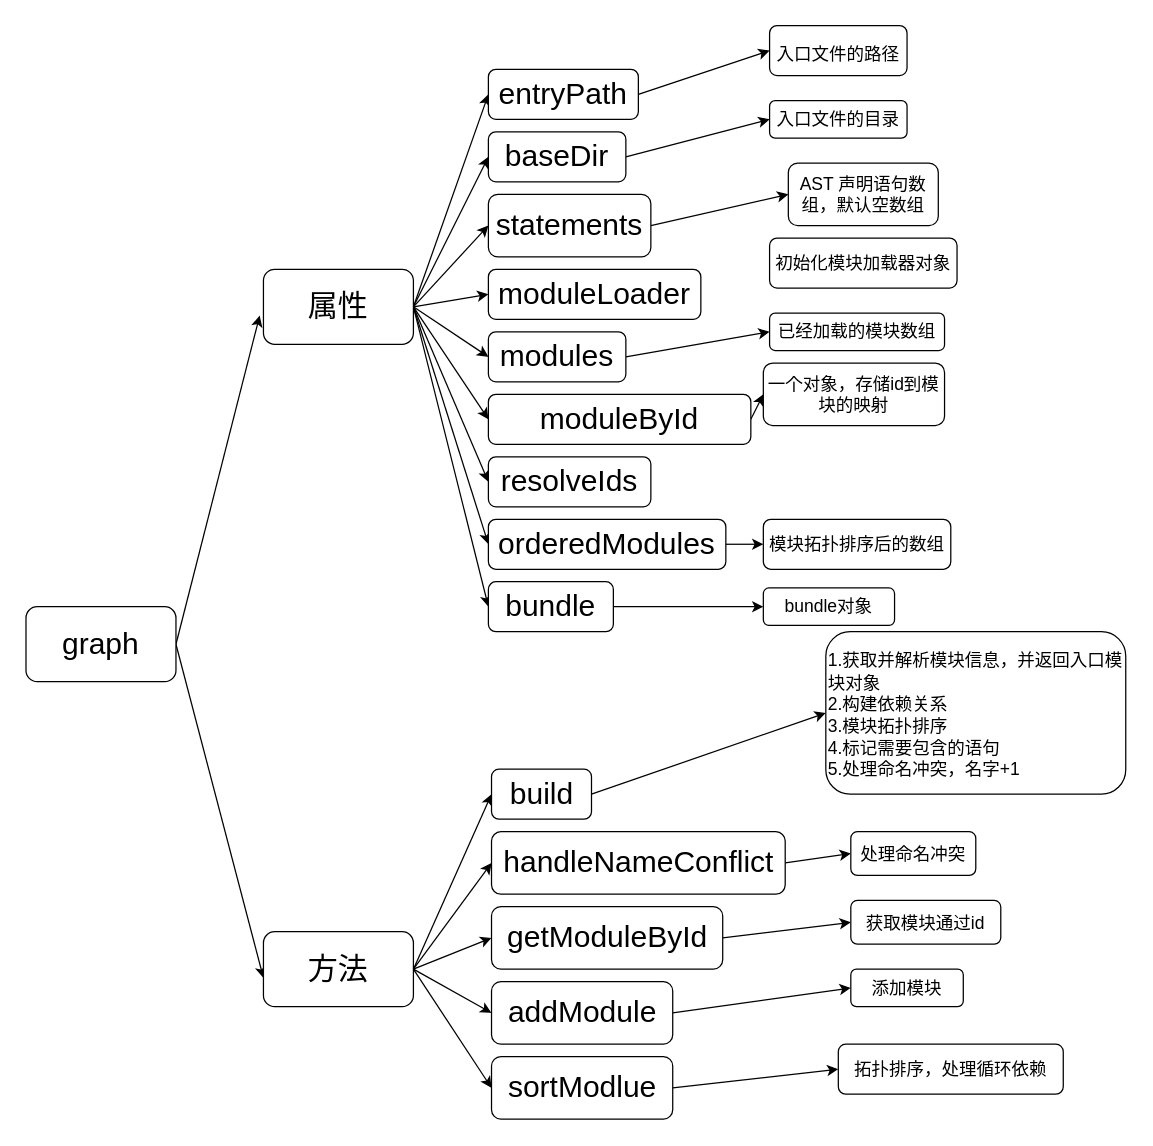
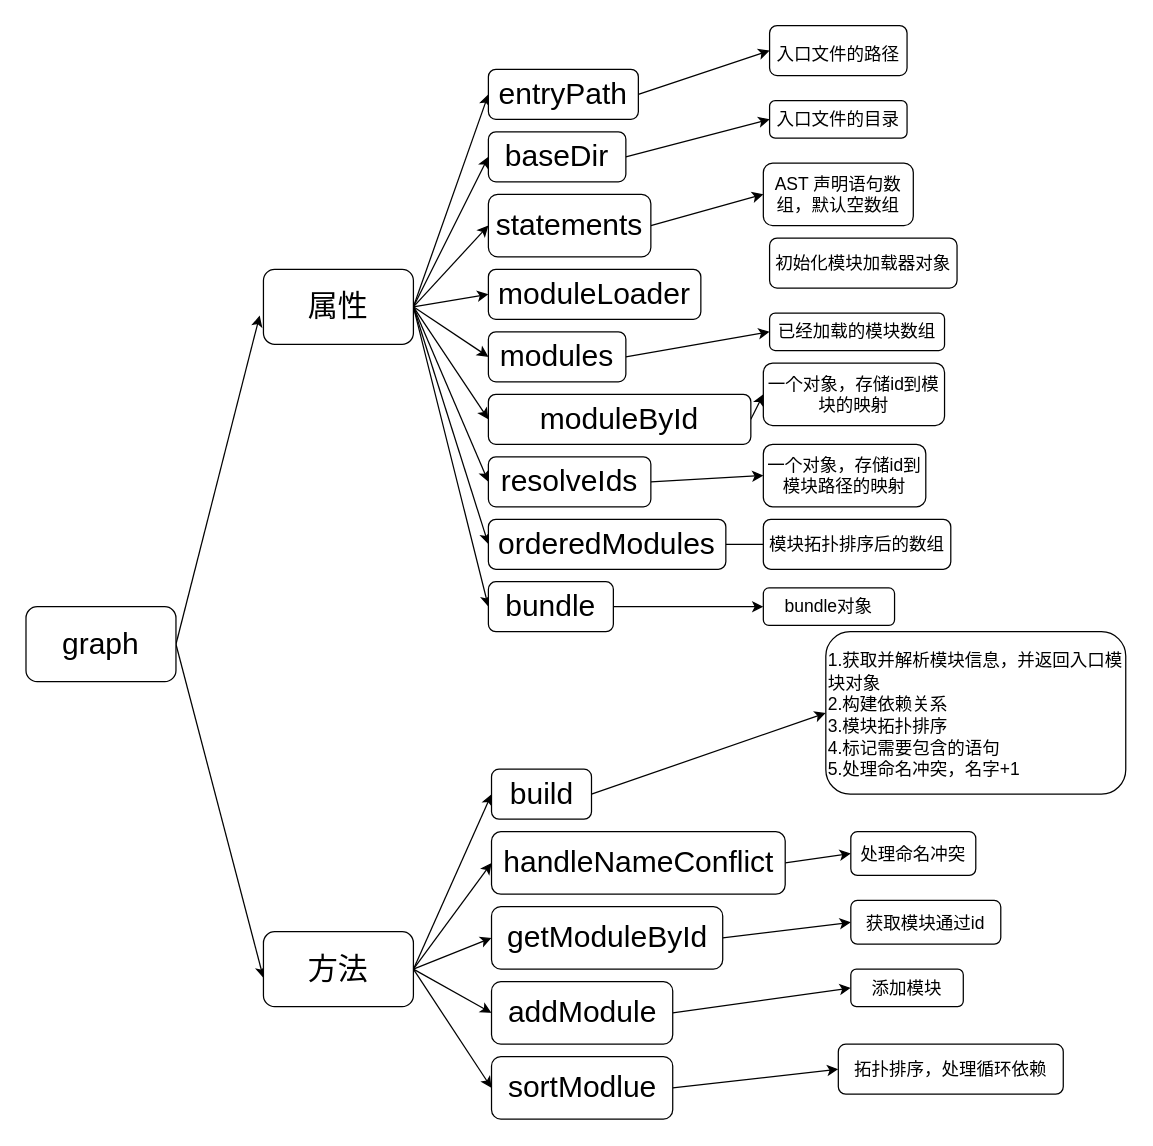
node "AST 声明语句数组，默认空数组": moved (863, 194) -> (838, 194)
node "一个对象，存储id到模块路径的映射": added
edge "resolveIds" -> "一个对象，存储id到模块路径的映射": added
edge "orderedModules" -> "模块拓扑排序后的数组": arrowhead classic -> none
